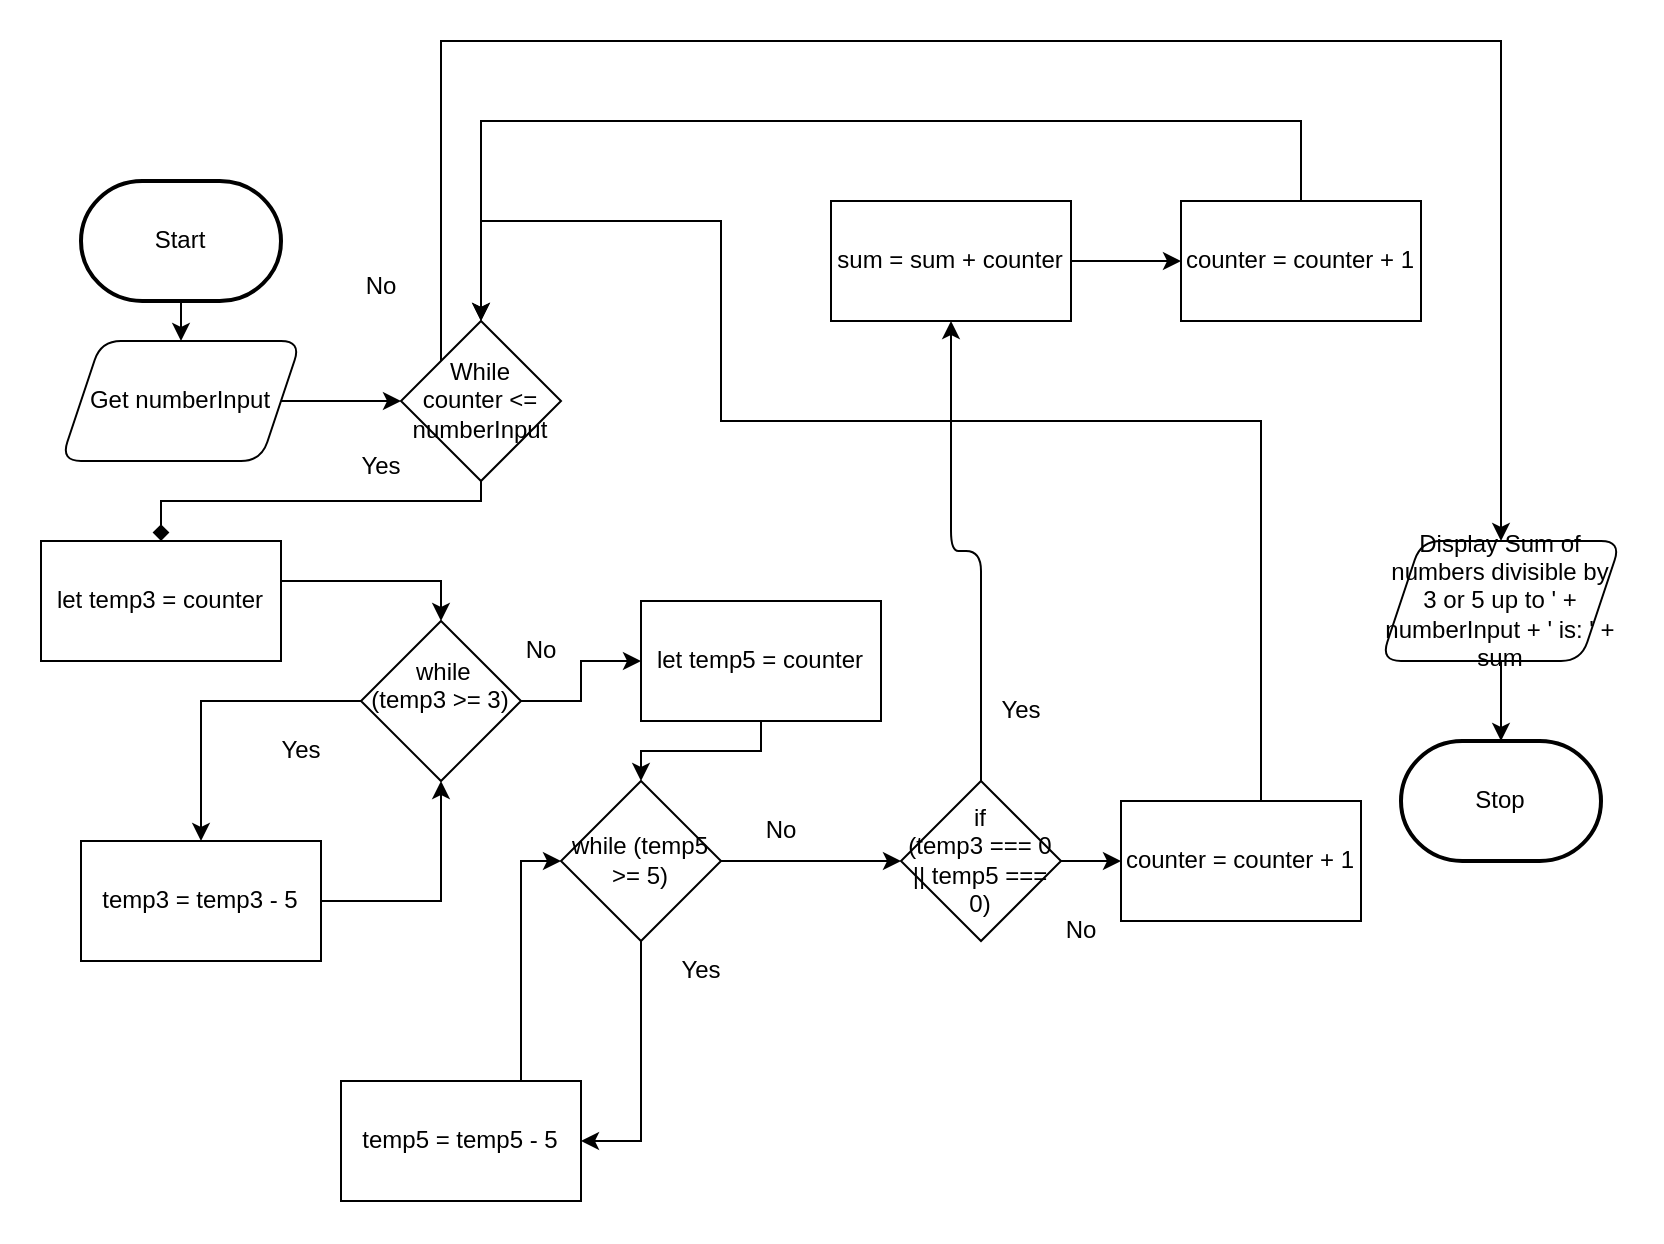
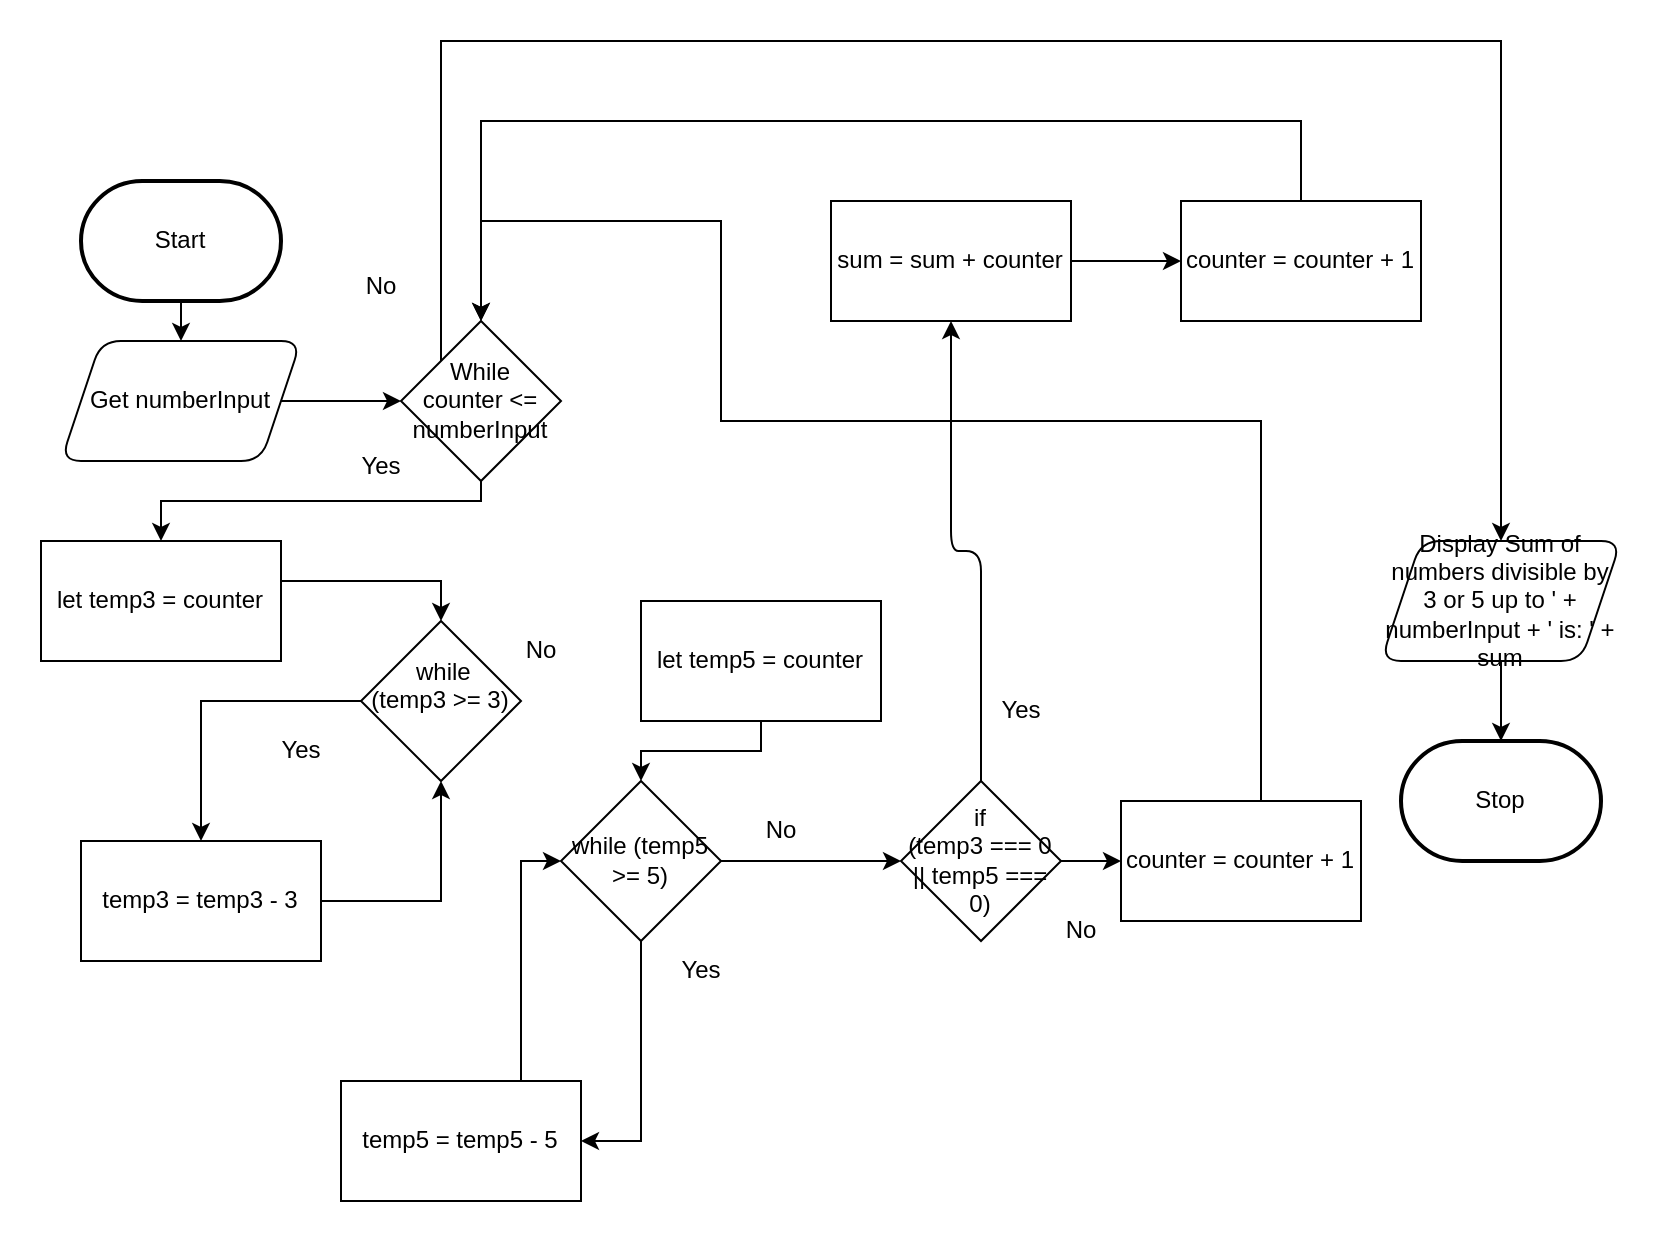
edge "While counter <= numberInput" -> "let temp3 = counter": arrowhead diamond -> classic
edge "while (temp3 >= 3)" -> "let temp5 = counter": removed
node "temp3 = temp3 - 5": label "temp3 = temp3 - 5" -> "temp3 = temp3 - 3"
